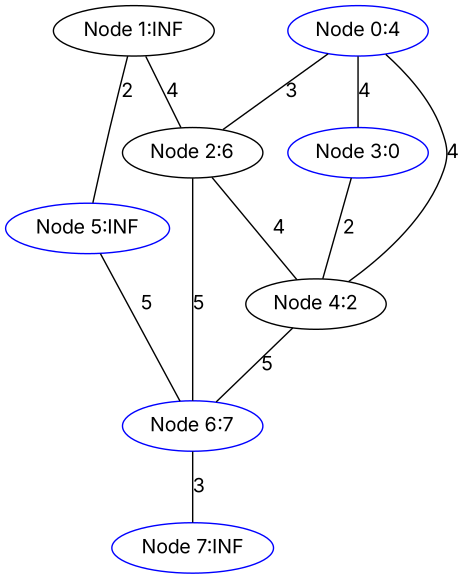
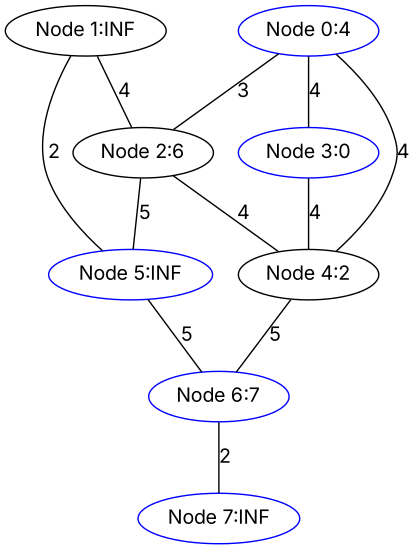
edge "Node 3:0" -- "Node 4:2": label "2" -> "4"
edge "Node 2:6" -- "Node 6:7": now "Node 2:6" -- "Node 5:INF"
edge "Node 6:7" -- "Node 7:INF": label "3" -> "2"
